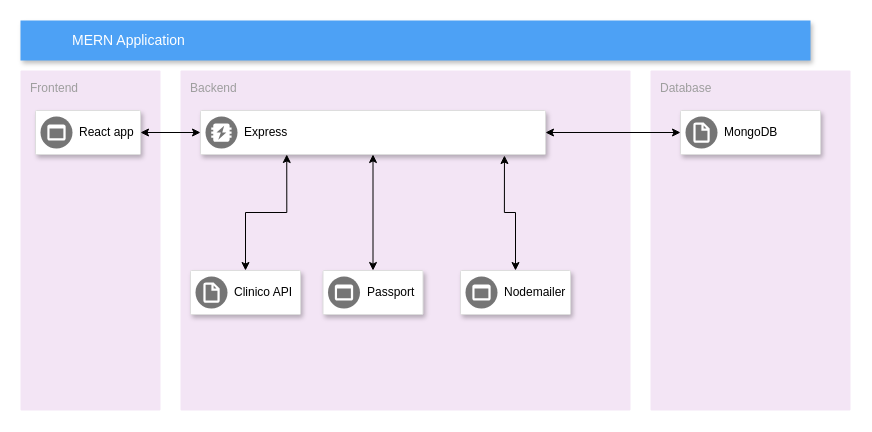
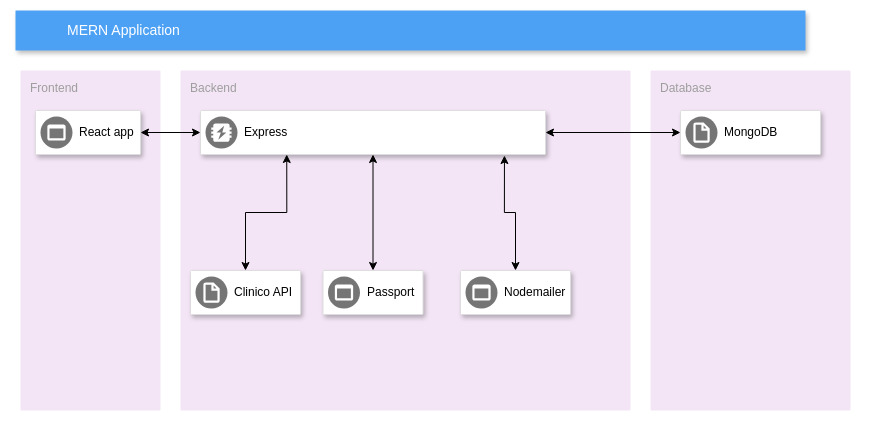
node "MERN Application": moved (416, 41) -> (411, 31)
